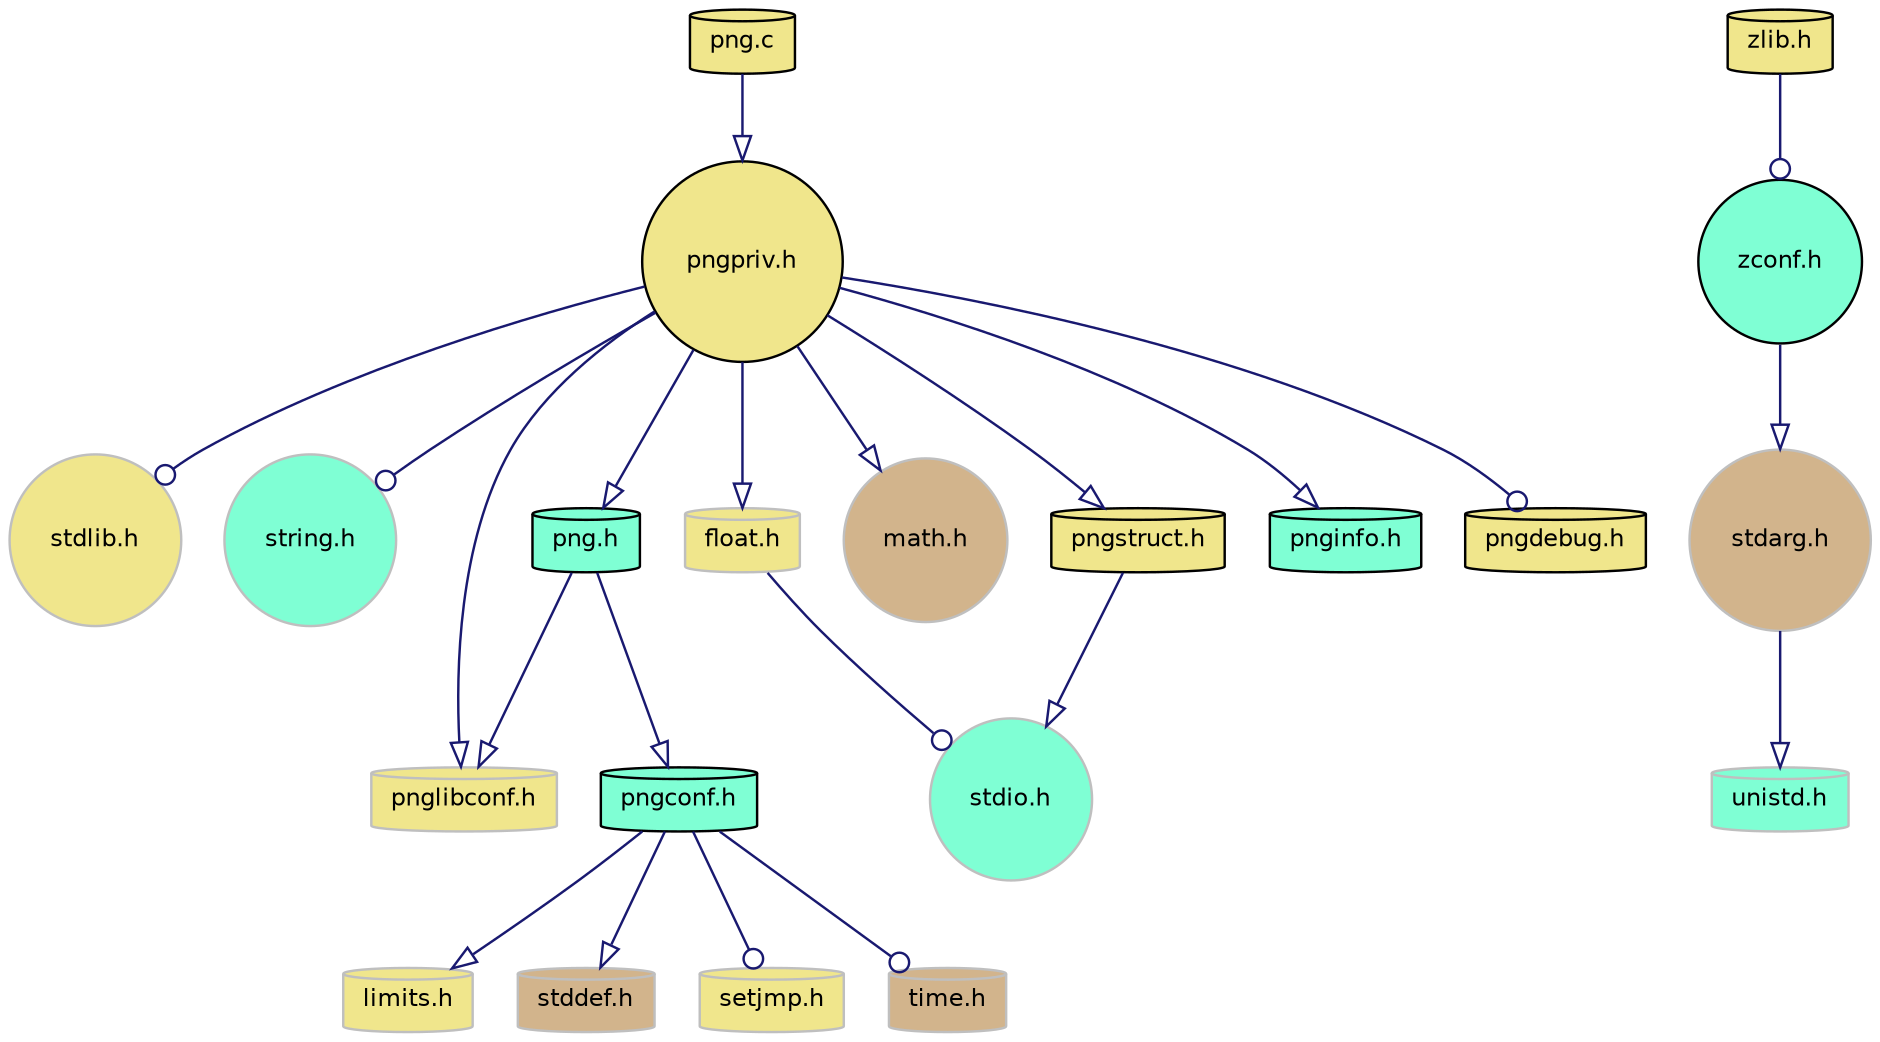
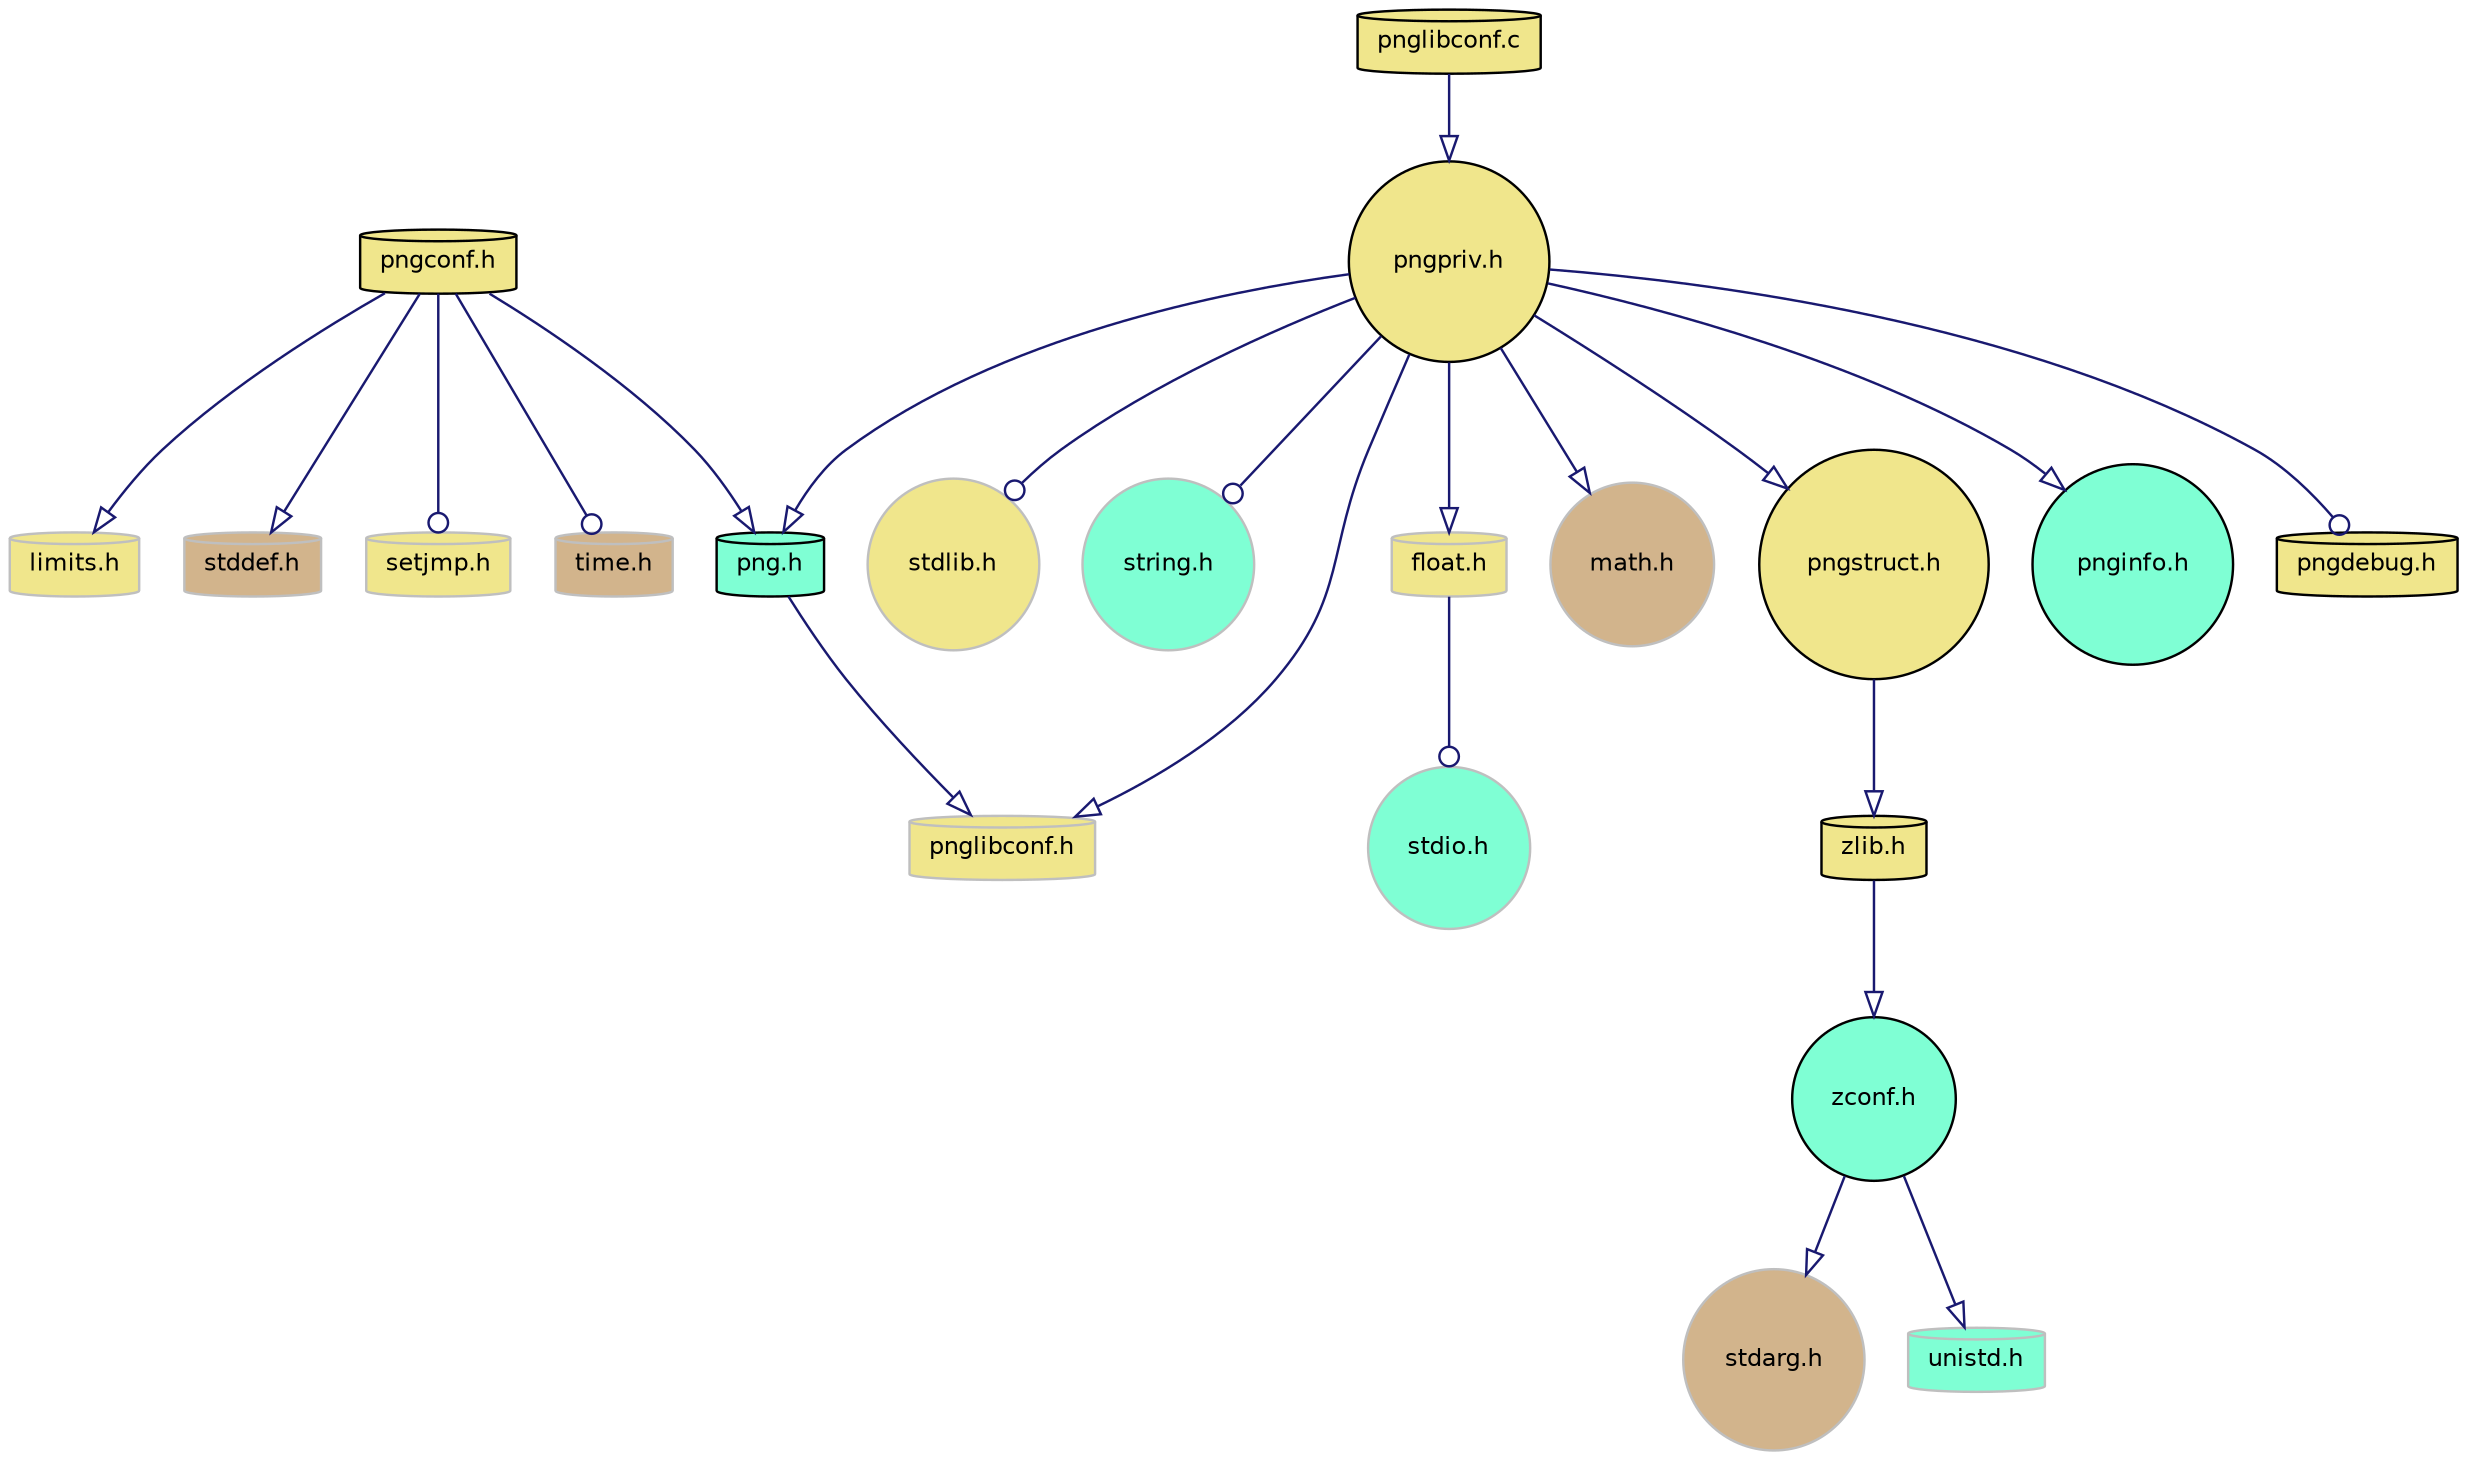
node "png.c": label "png.c" -> "pnglibconf.c"
edge "zlib.h" -> "zconf.h": arrowhead odot -> onormal
node "pngstruct.h": shape cylinder -> circle
node "pnginfo.h": shape cylinder -> circle
edge "pngstruct.h" -> "stdio.h": now "pngstruct.h" -> "zlib.h"
edge "png.h" -> "pngconf.h": reversed
edge "stdarg.h" -> "unistd.h": now "zconf.h" -> "unistd.h"
node "pngconf.h": fillcolor aquamarine -> khaki
